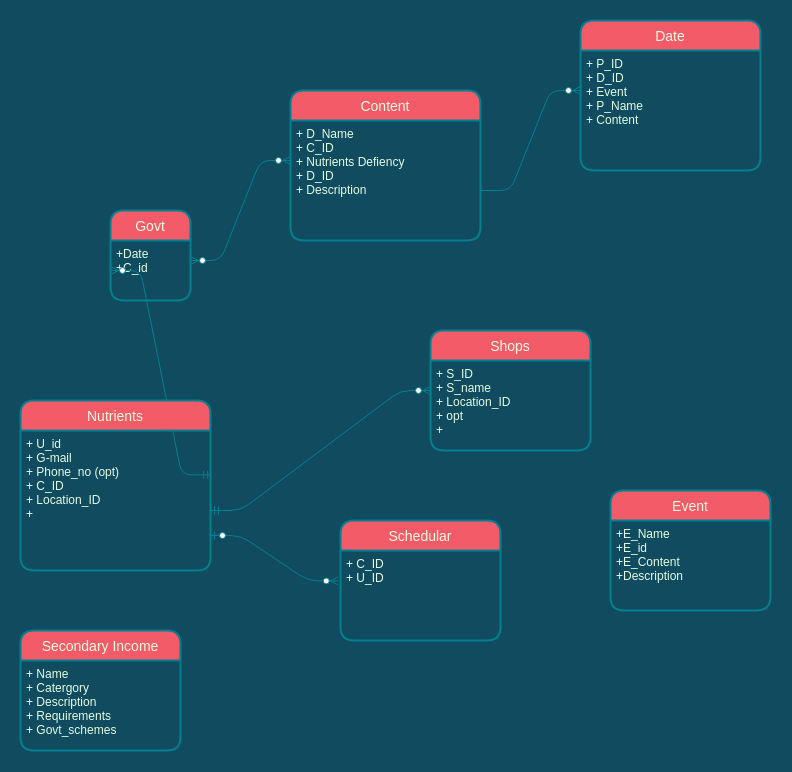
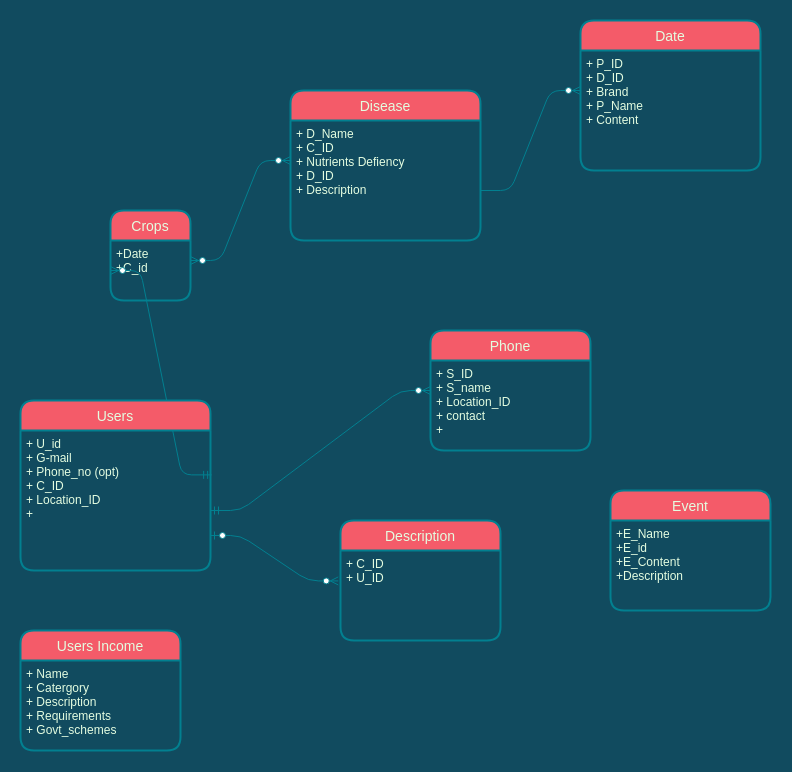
node "+ P_ID + D_ID + Event + P_Name + Content": label "+ P_ID + D_ID + Event + P_Name + Content" -> "+ P_ID + D_ID + Brand + P_Name + Content"
node "Content": label "Content" -> "Disease"
node "Govt": label "Govt" -> "Crops"
node "Shops": label "Shops" -> "Phone"
node "+ S_ID + S_name + Location_ID + opt +": label "+ S_ID + S_name + Location_ID + opt +" -> "+ S_ID + S_name + Location_ID + contact +"
node "Nutrients": label "Nutrients" -> "Users"
node "Schedular": label "Schedular" -> "Description"
node "Secondary Income": label "Secondary Income" -> "Users Income"
